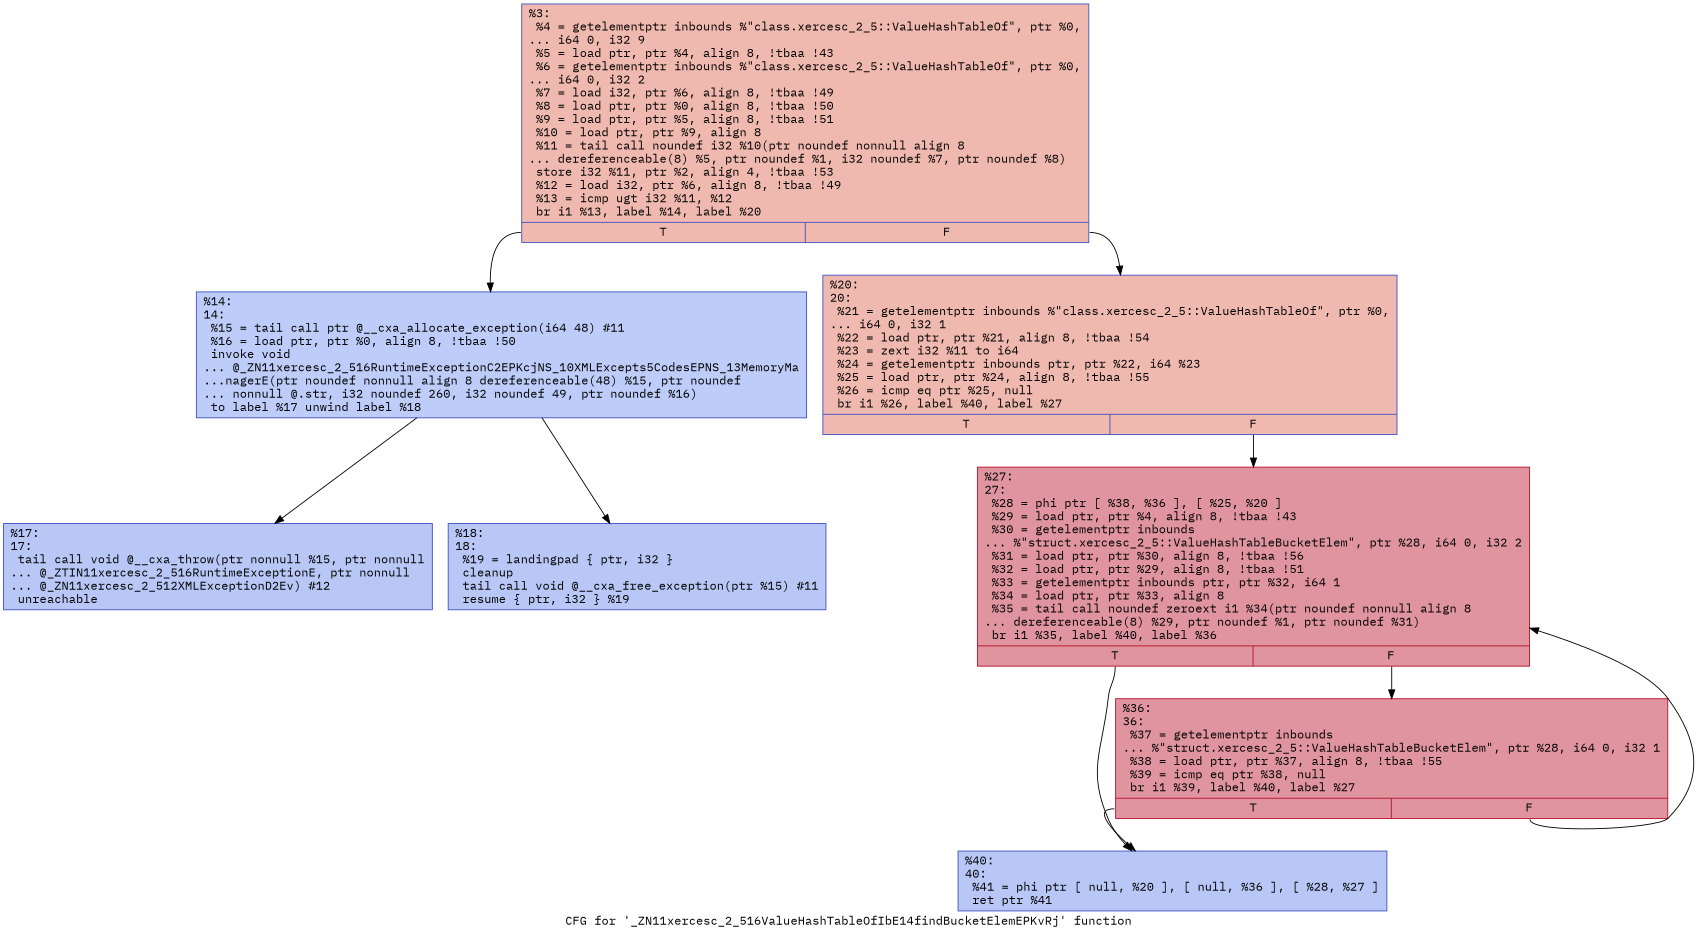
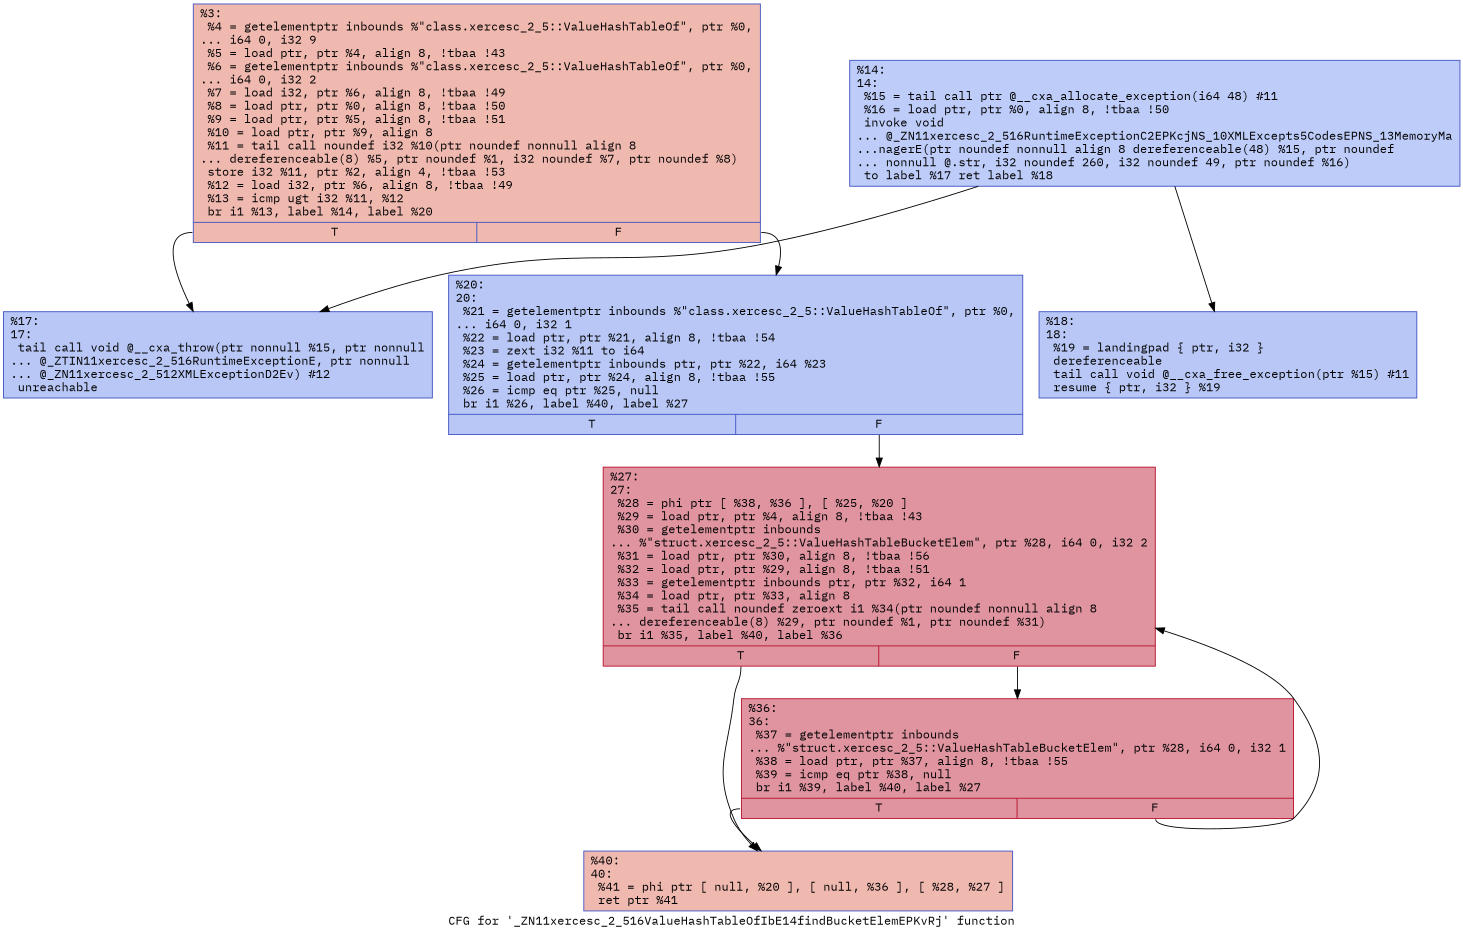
edge "%3:" -> "%14:": now "%3:" -> "%17:"
node "%20:": fillcolor #de614d70 -> #5f7fe870
node "%14:": text "to label %17 unwind label %18" -> "to label %17 ret label %18"
node "%18:": text "cleanup" -> "dereferenceable"
node "%40:": fillcolor #5f7fe870 -> #de614d70
